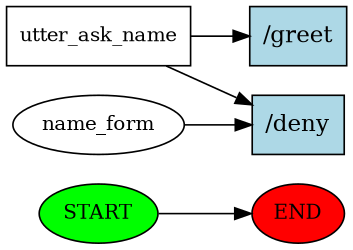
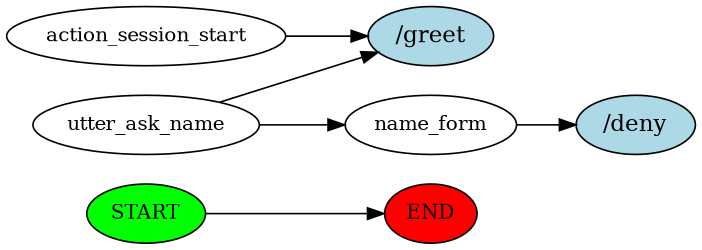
node "utter_ask_name": shape box -> ellipse
node "action_session_start": added
node "/greet": shape box -> ellipse
edge "utter_ask_name" -> "/deny": now "utter_ask_name" -> "name_form"
node "/deny": shape box -> ellipse
